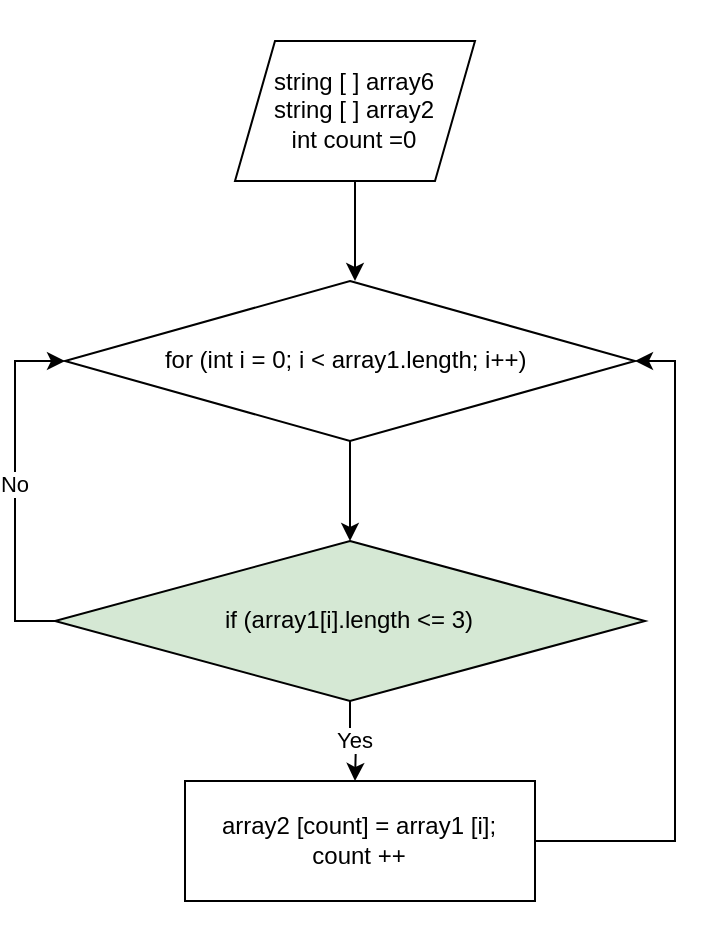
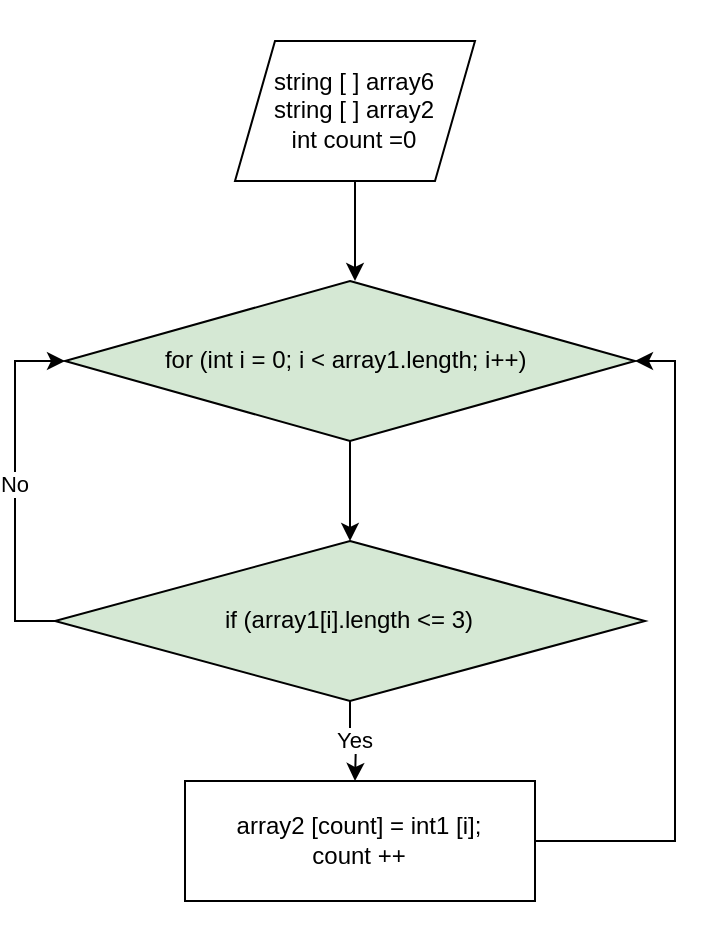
node "for (int i = 0; i < array1.length; i++)": fillcolor #ffffff -> #d5e8d4
node "array2 [count] = array1 [i]; count ++": label "array2 [count] = array1 [i]; count ++" -> "array2 [count] = int1 [i]; count ++"
